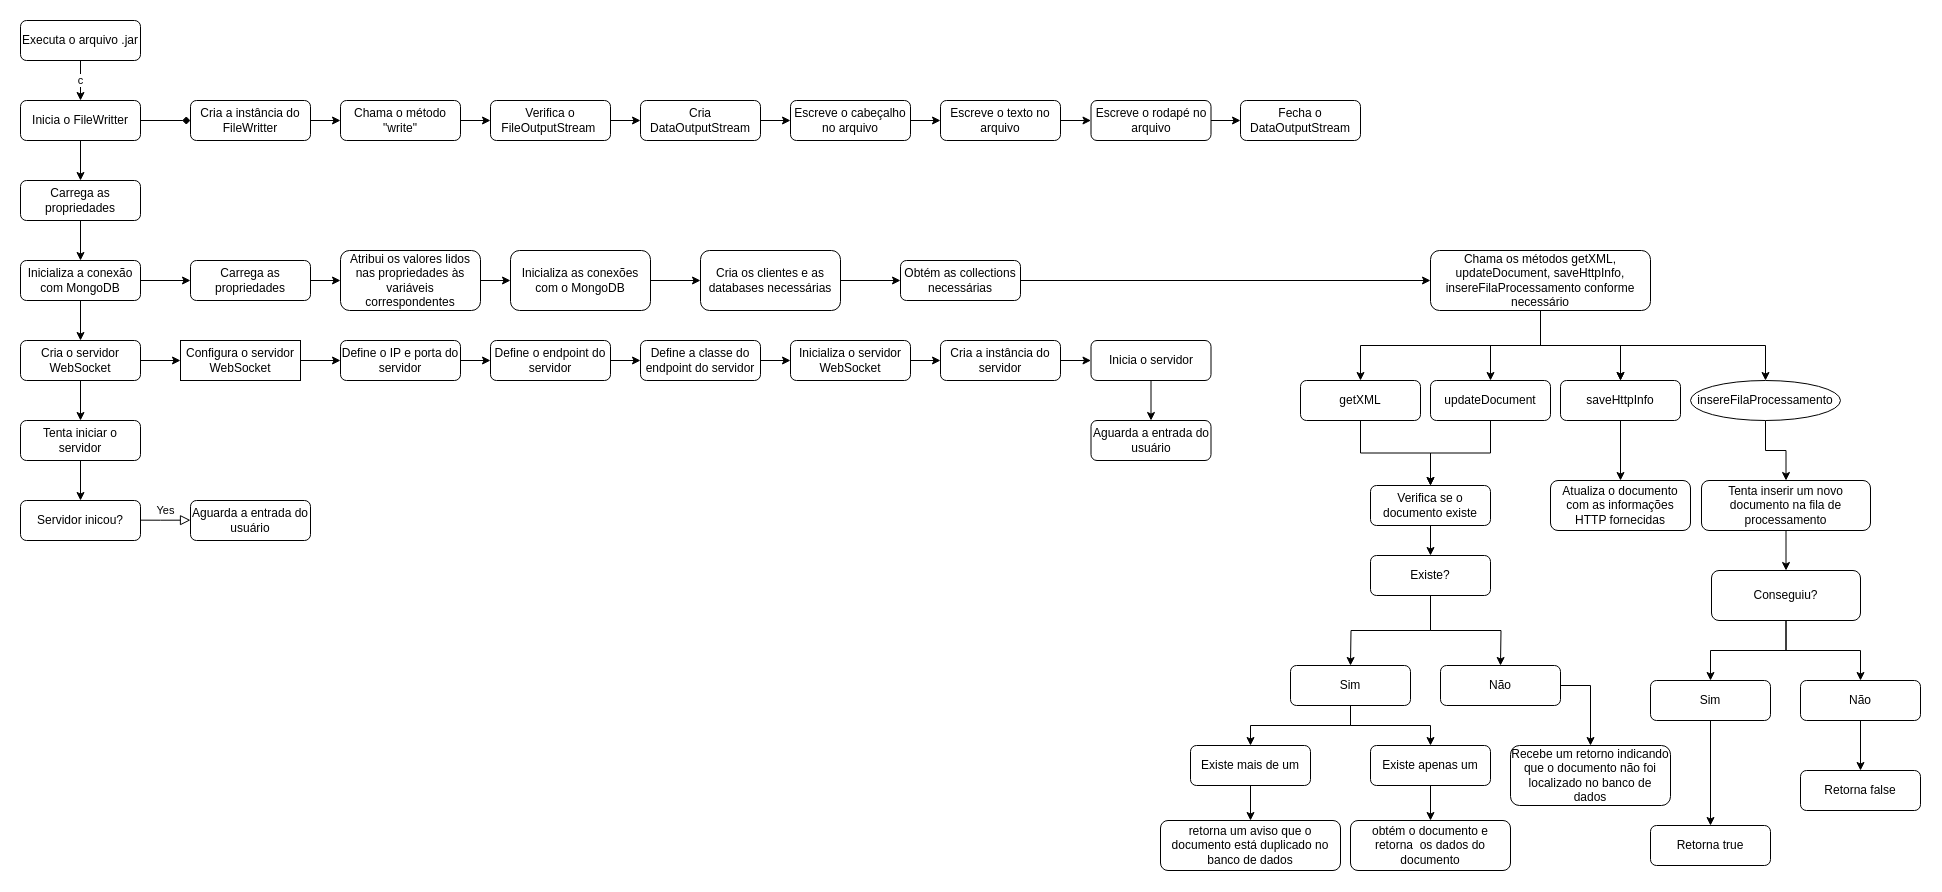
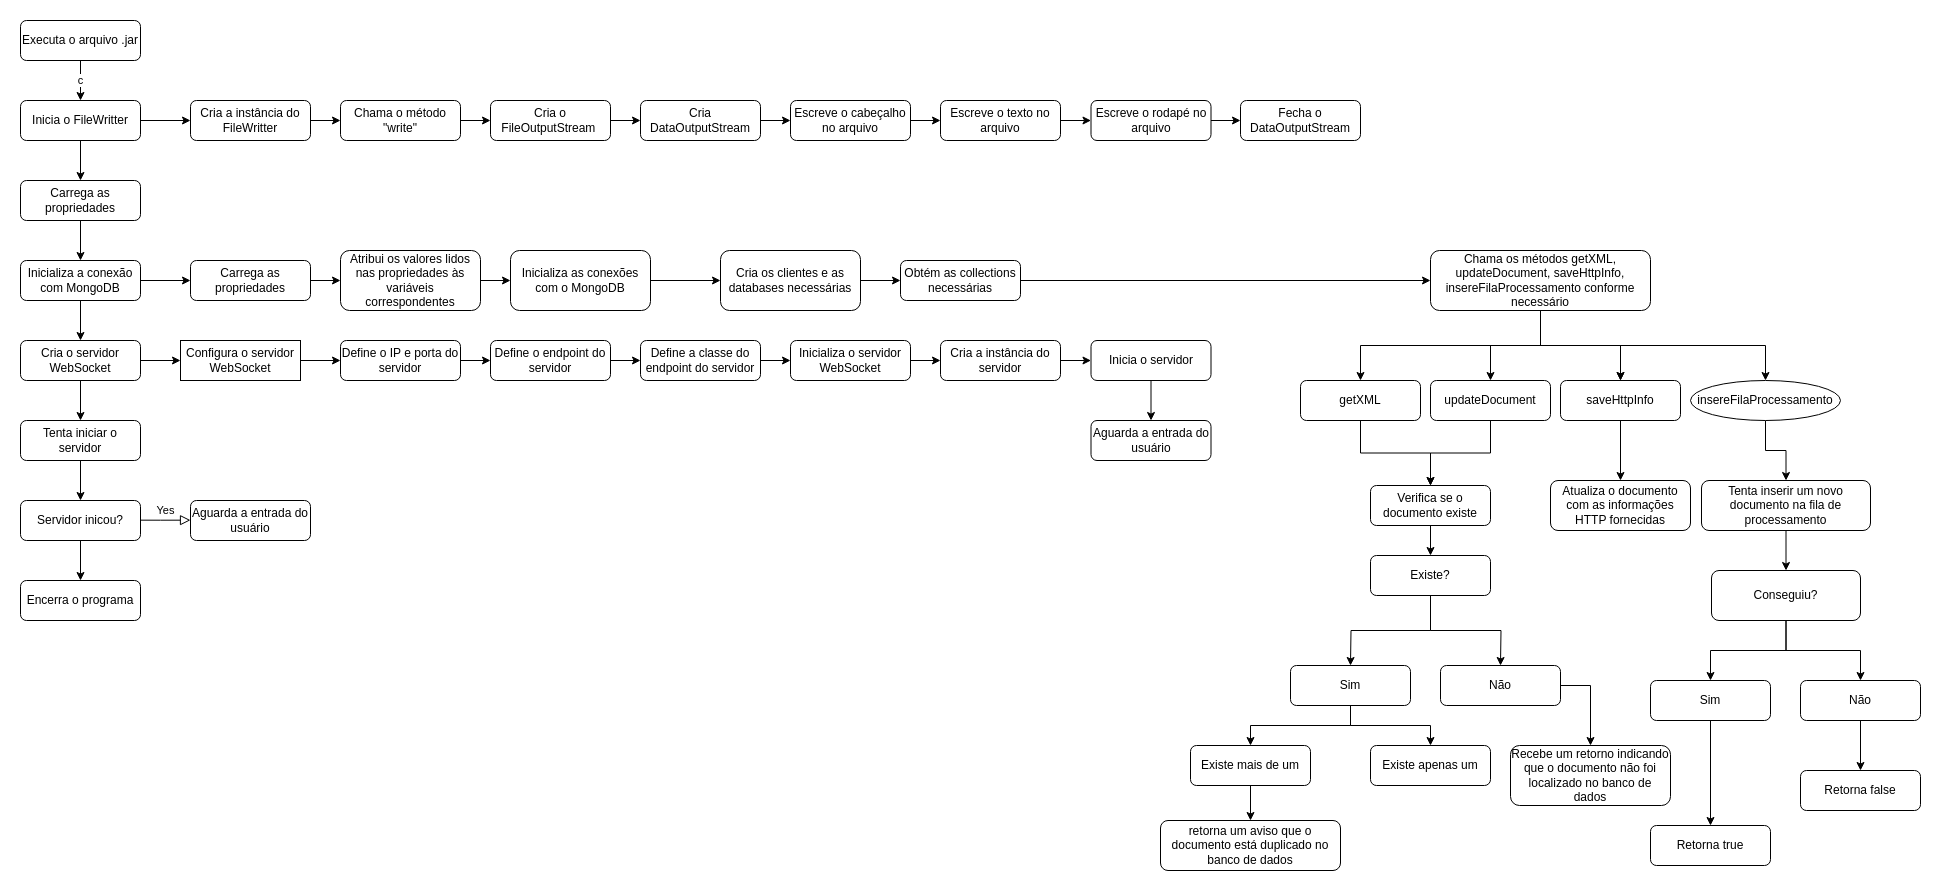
edge "Inicia o FileWritter" -> "Cria a instância do FileWritter": arrowhead diamond -> classic
node "Verifica o FileOutputStream": label "Verifica o FileOutputStream" -> "Cria o FileOutputStream"
node "Cria os clientes e as databases necessárias": moved (771, 281) -> (791, 281)
edge "Servidor inicou?" -> "Encerra o programa": added
node "Encerra o programa": added
edge "Existe apenas um" -> "obtém o documento e retorna os dados do documento": removed
node "obtém o documento e retorna os dados do documento": removed
